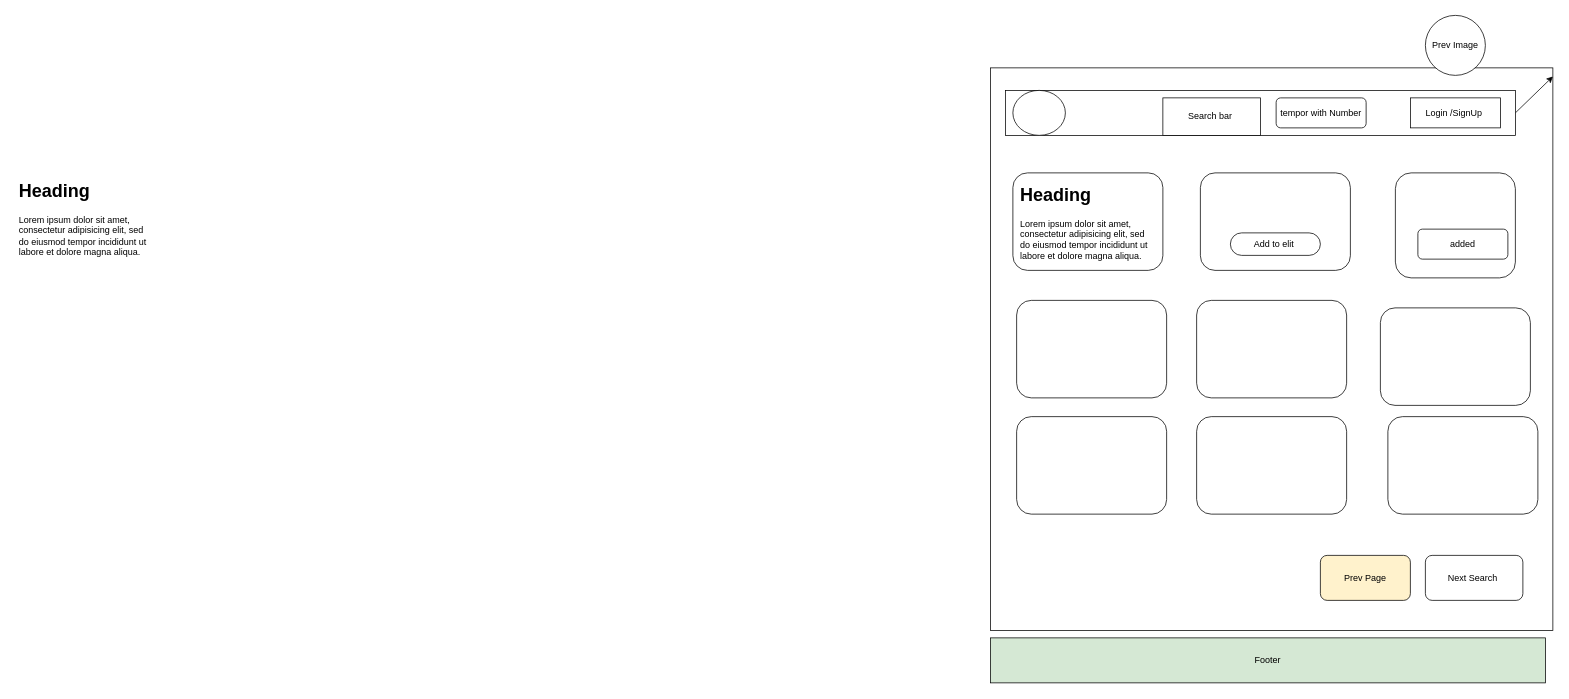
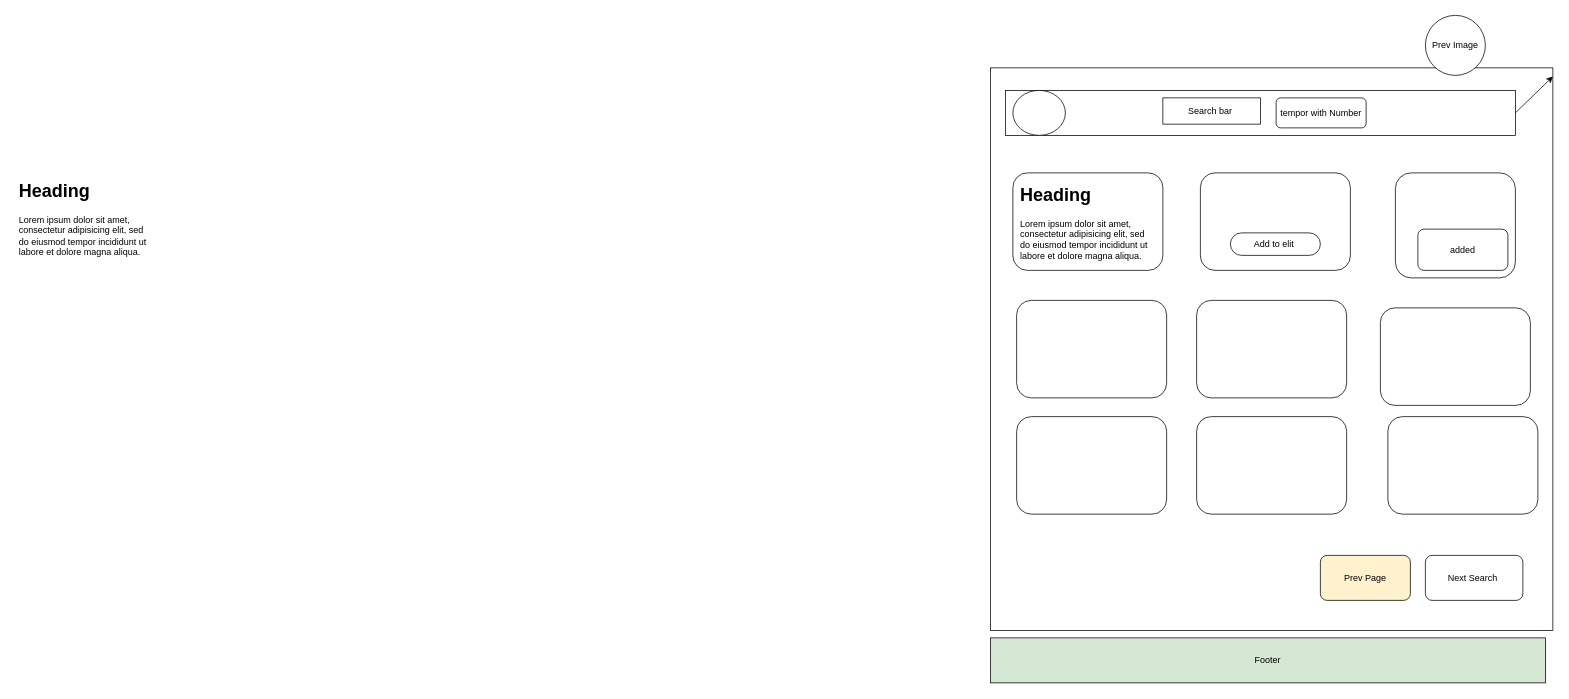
node "Login /SignUp": removed
node "Search bar": size 98x38 -> 98x26
node "added": size 90x30 -> 90x41
